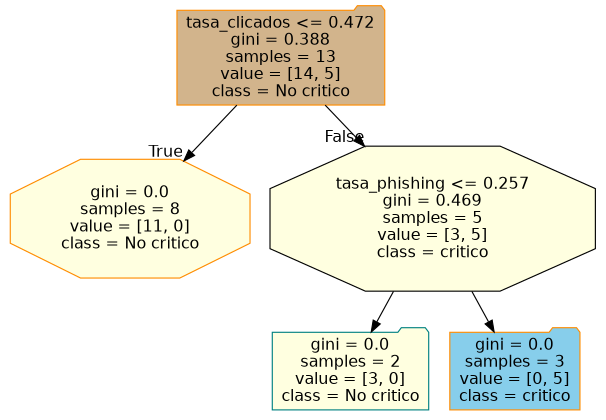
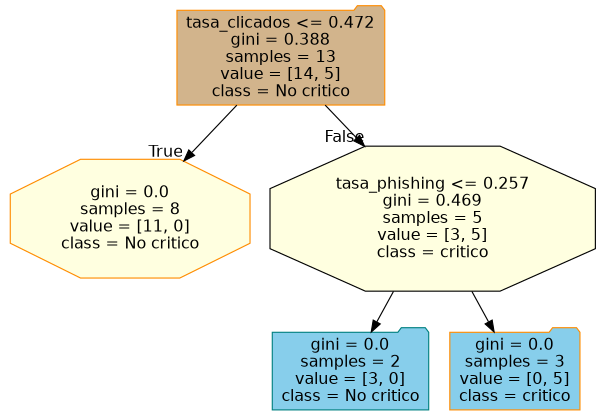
node "gini = 0.0 samples = 2 value = [3, 0] class = No critico": fillcolor lightyellow -> skyblue
